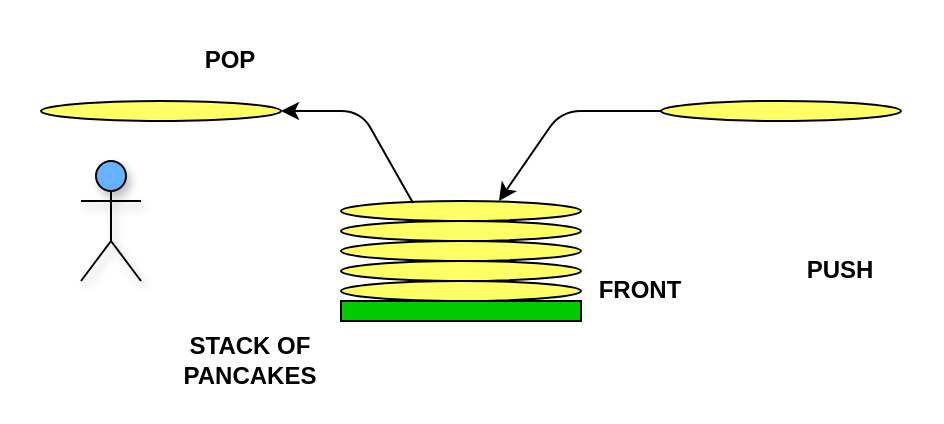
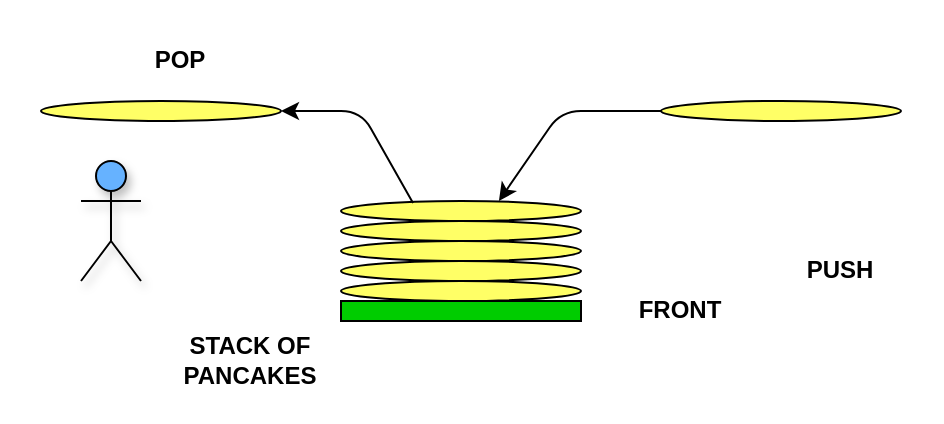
node "POP": moved (231, 61) -> (181, 61)
node "FRONT": moved (641, 291) -> (681, 311)
